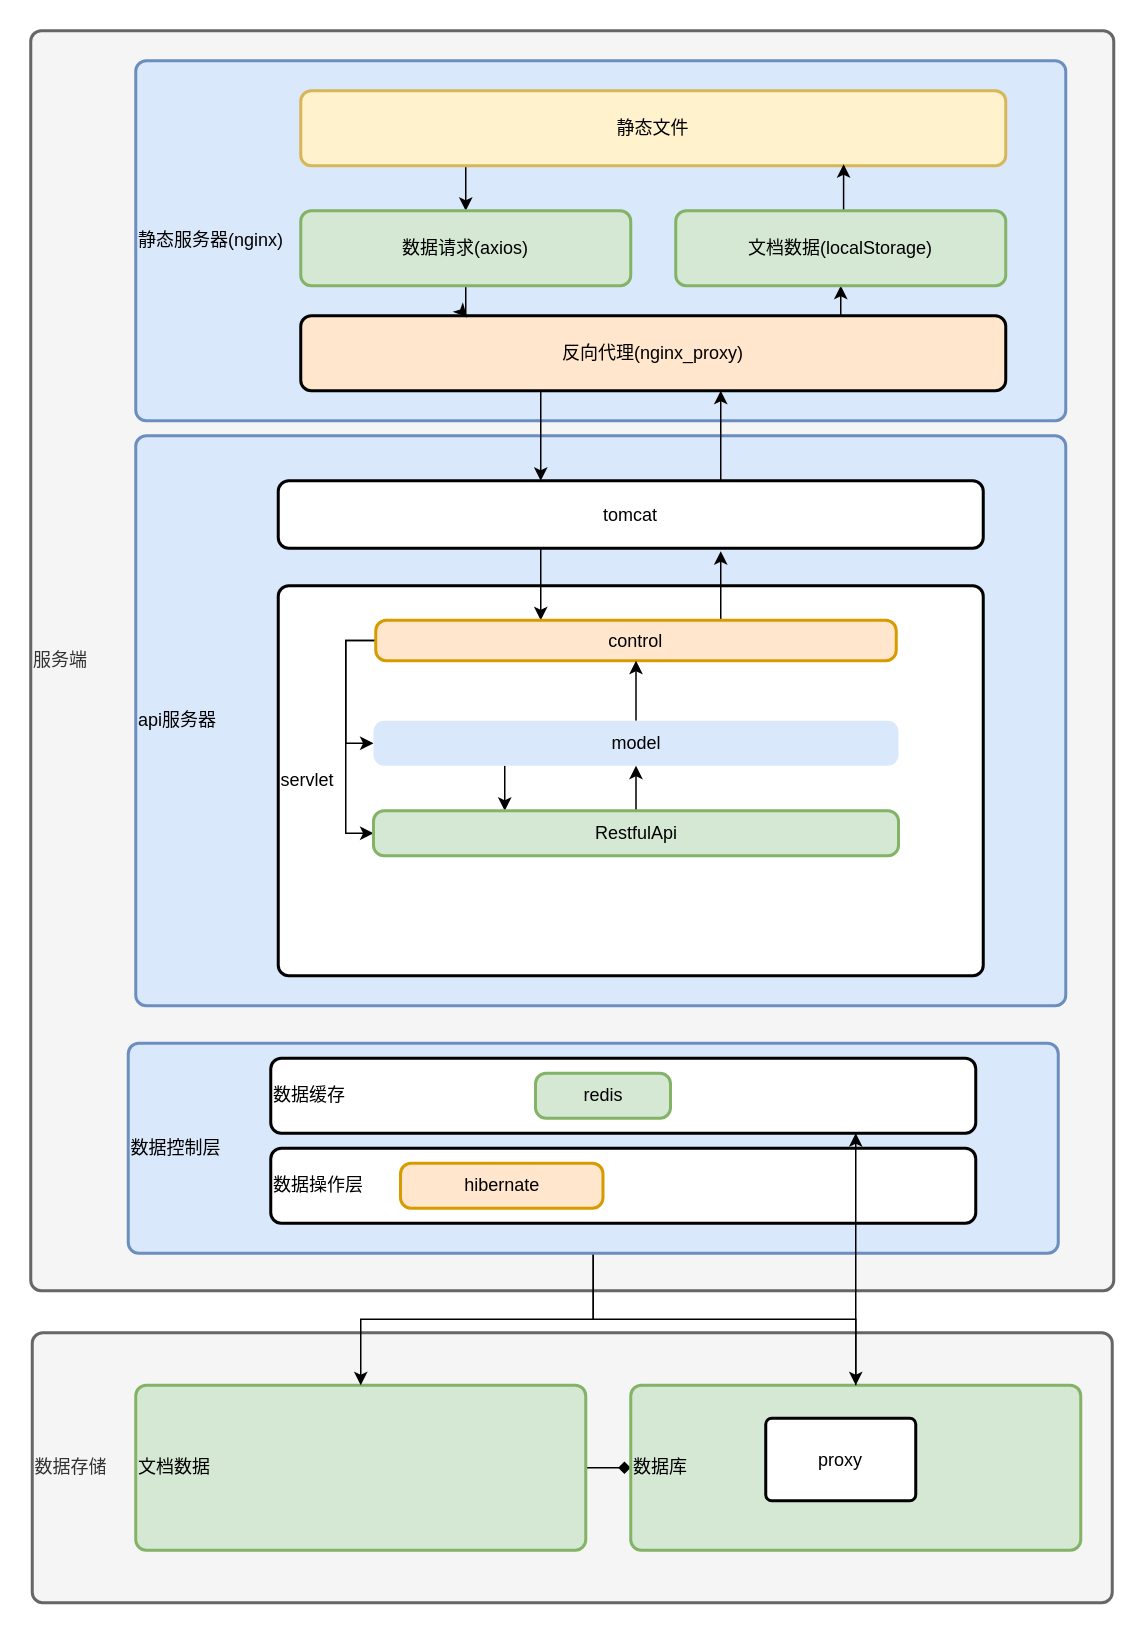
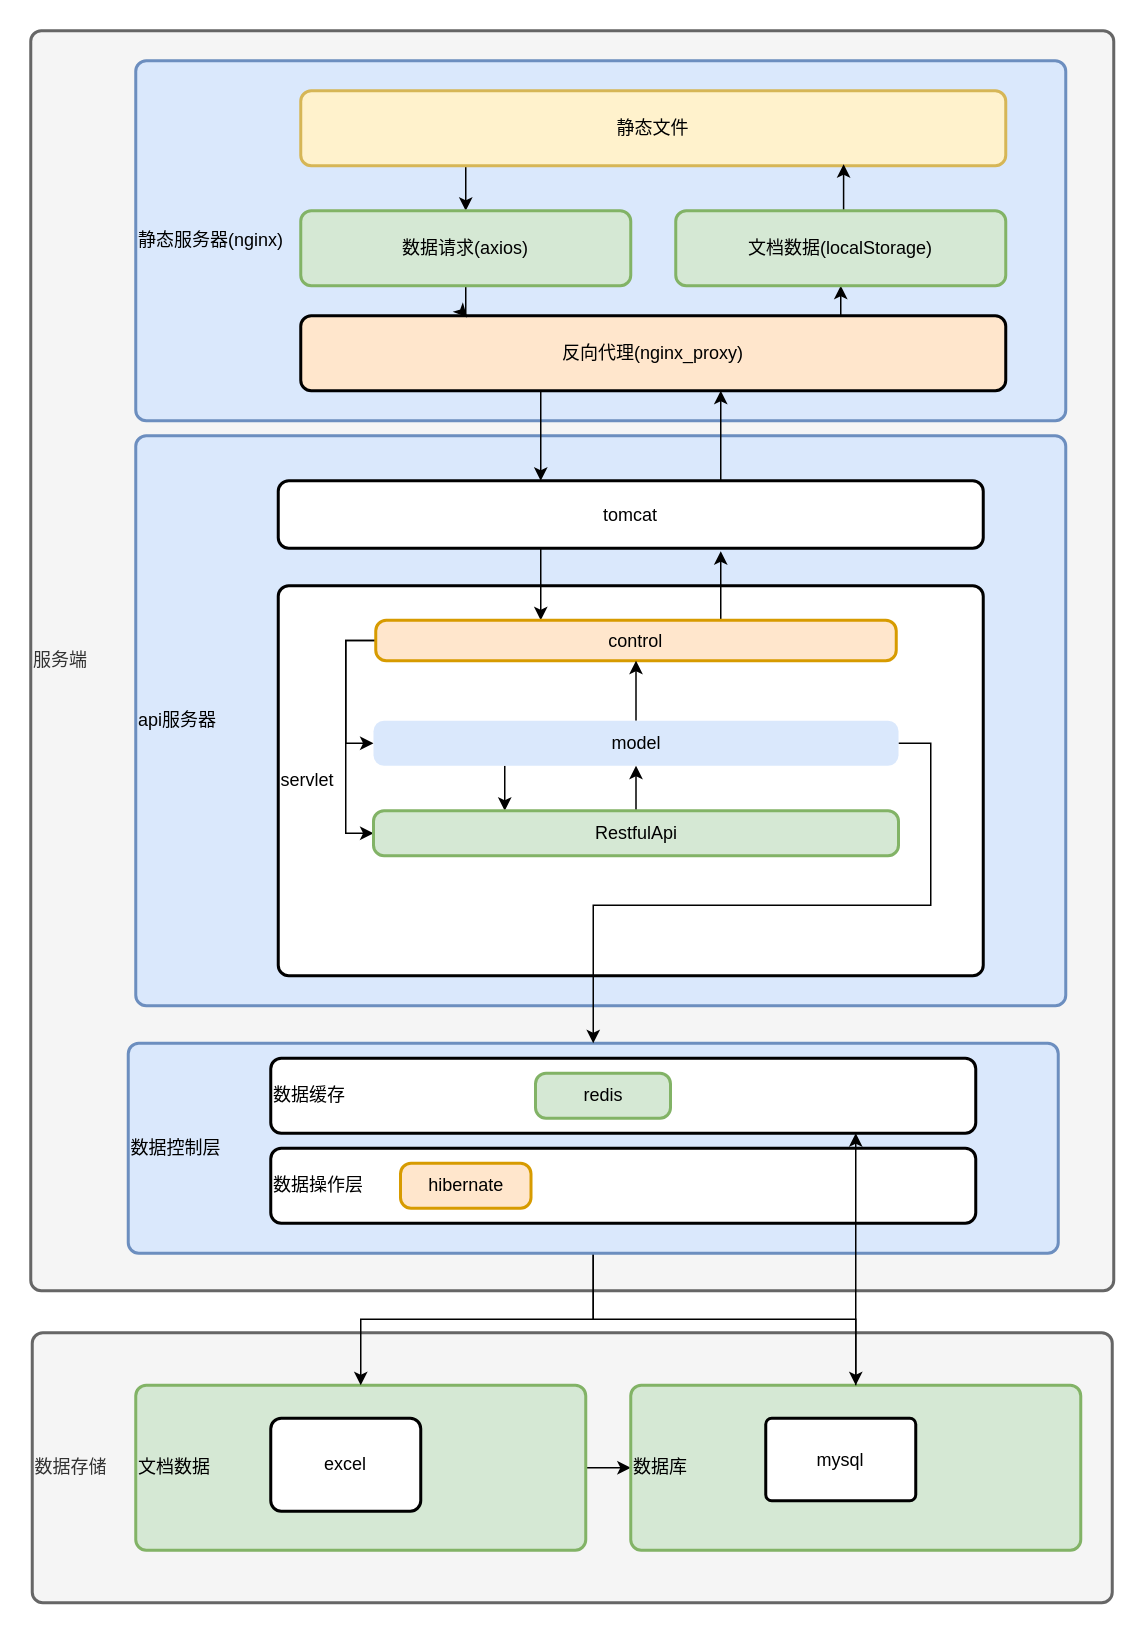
edge "model" -> "数据控制层": added
node "hibernate": size 203x45 -> 131x45
node "proxy": label "proxy" -> "mysql"
node "excel": added
edge "文档数据" -> "数据库": arrowhead diamond -> classic
